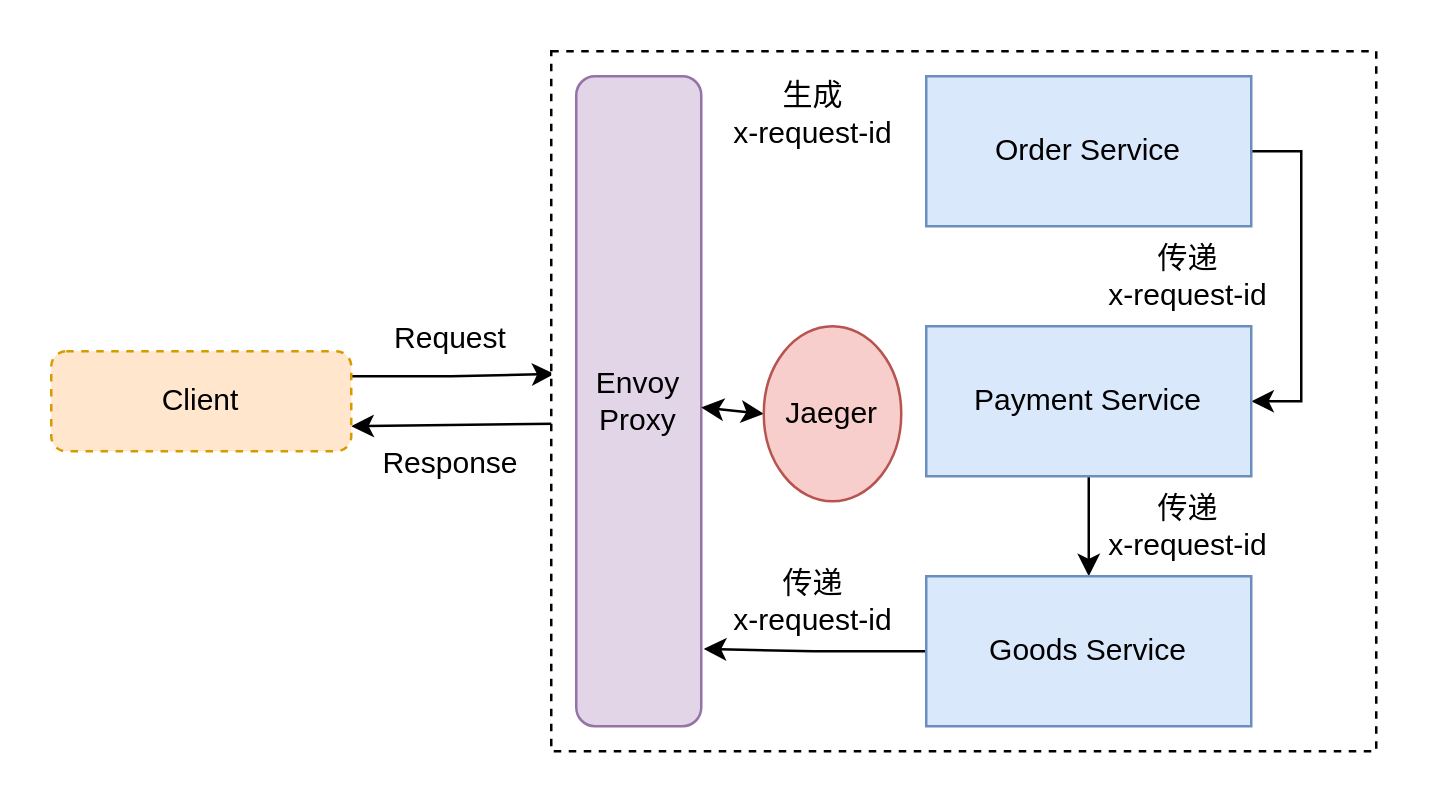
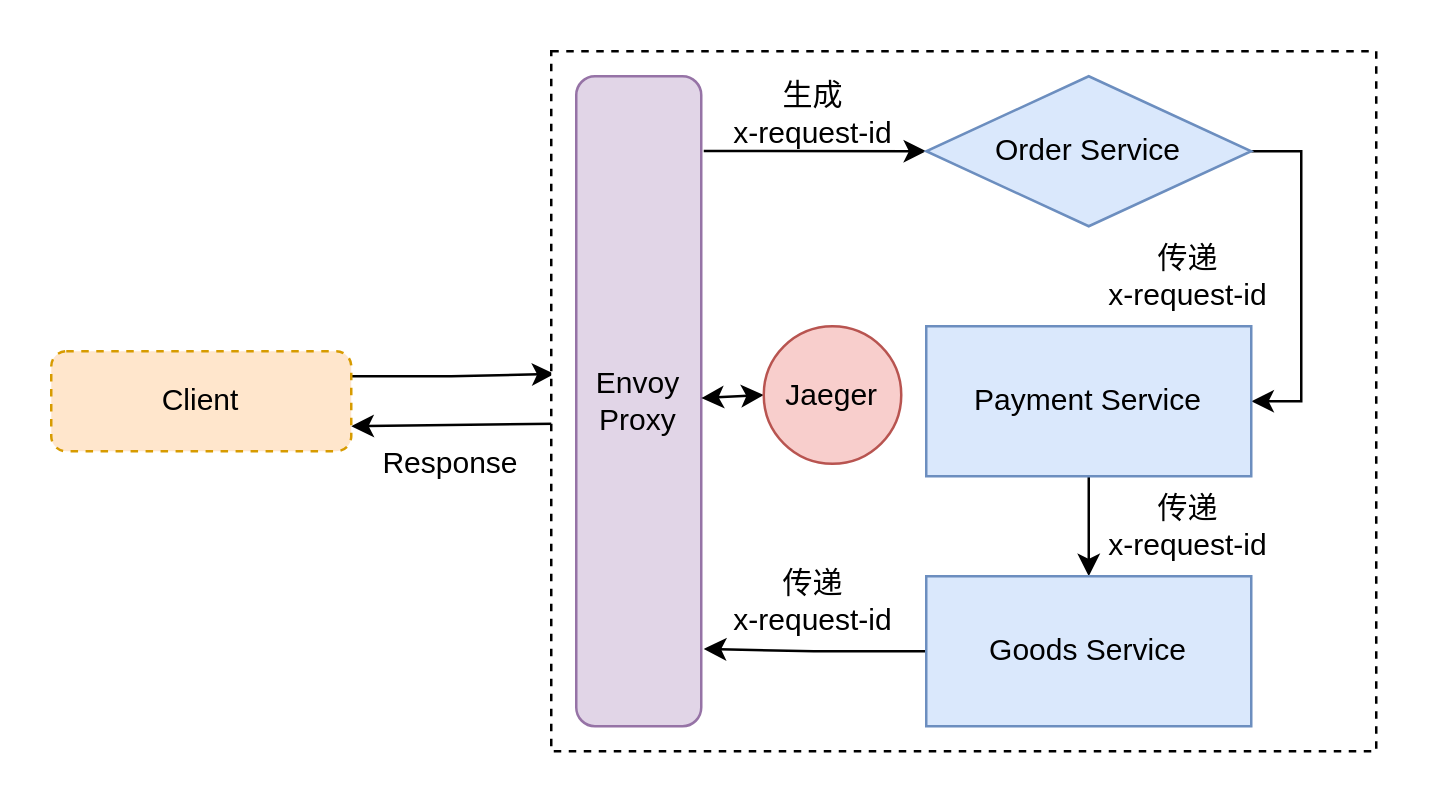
edge "Envoy Proxy" -> "Order Service": added
node "Order Service": shape rectangle -> diamond
node "Request": removed
node "Jaeger": size 138x175 -> 138x138
